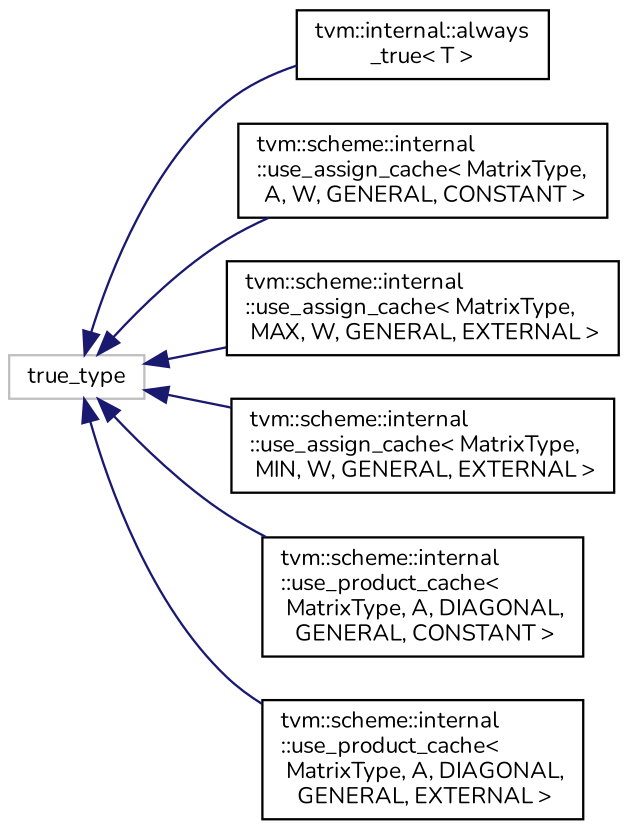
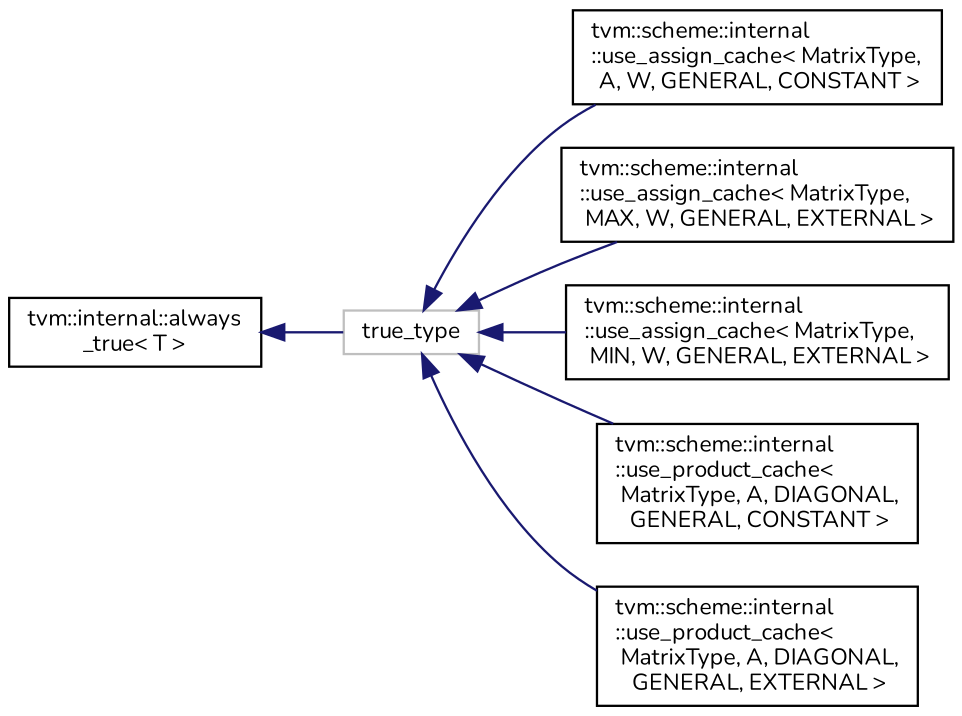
edge "tvm::internal::always _true< T >" -> "true_type": reversed
